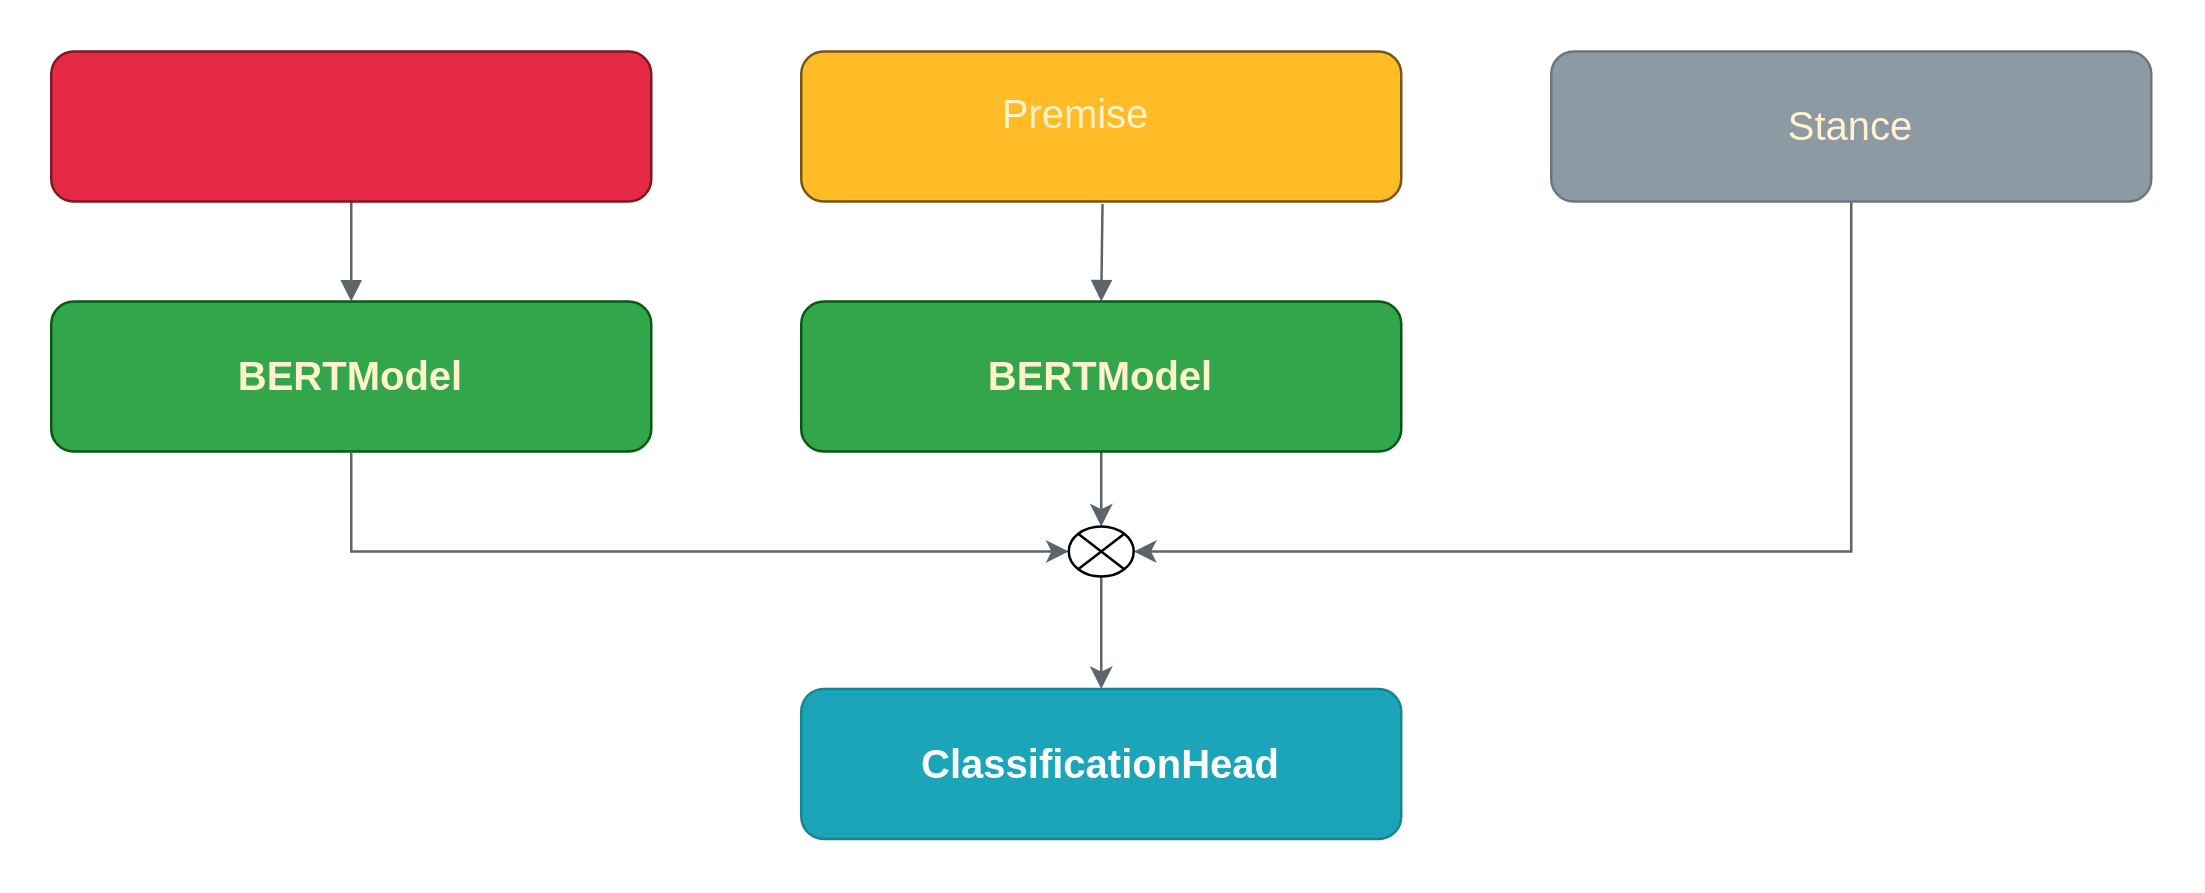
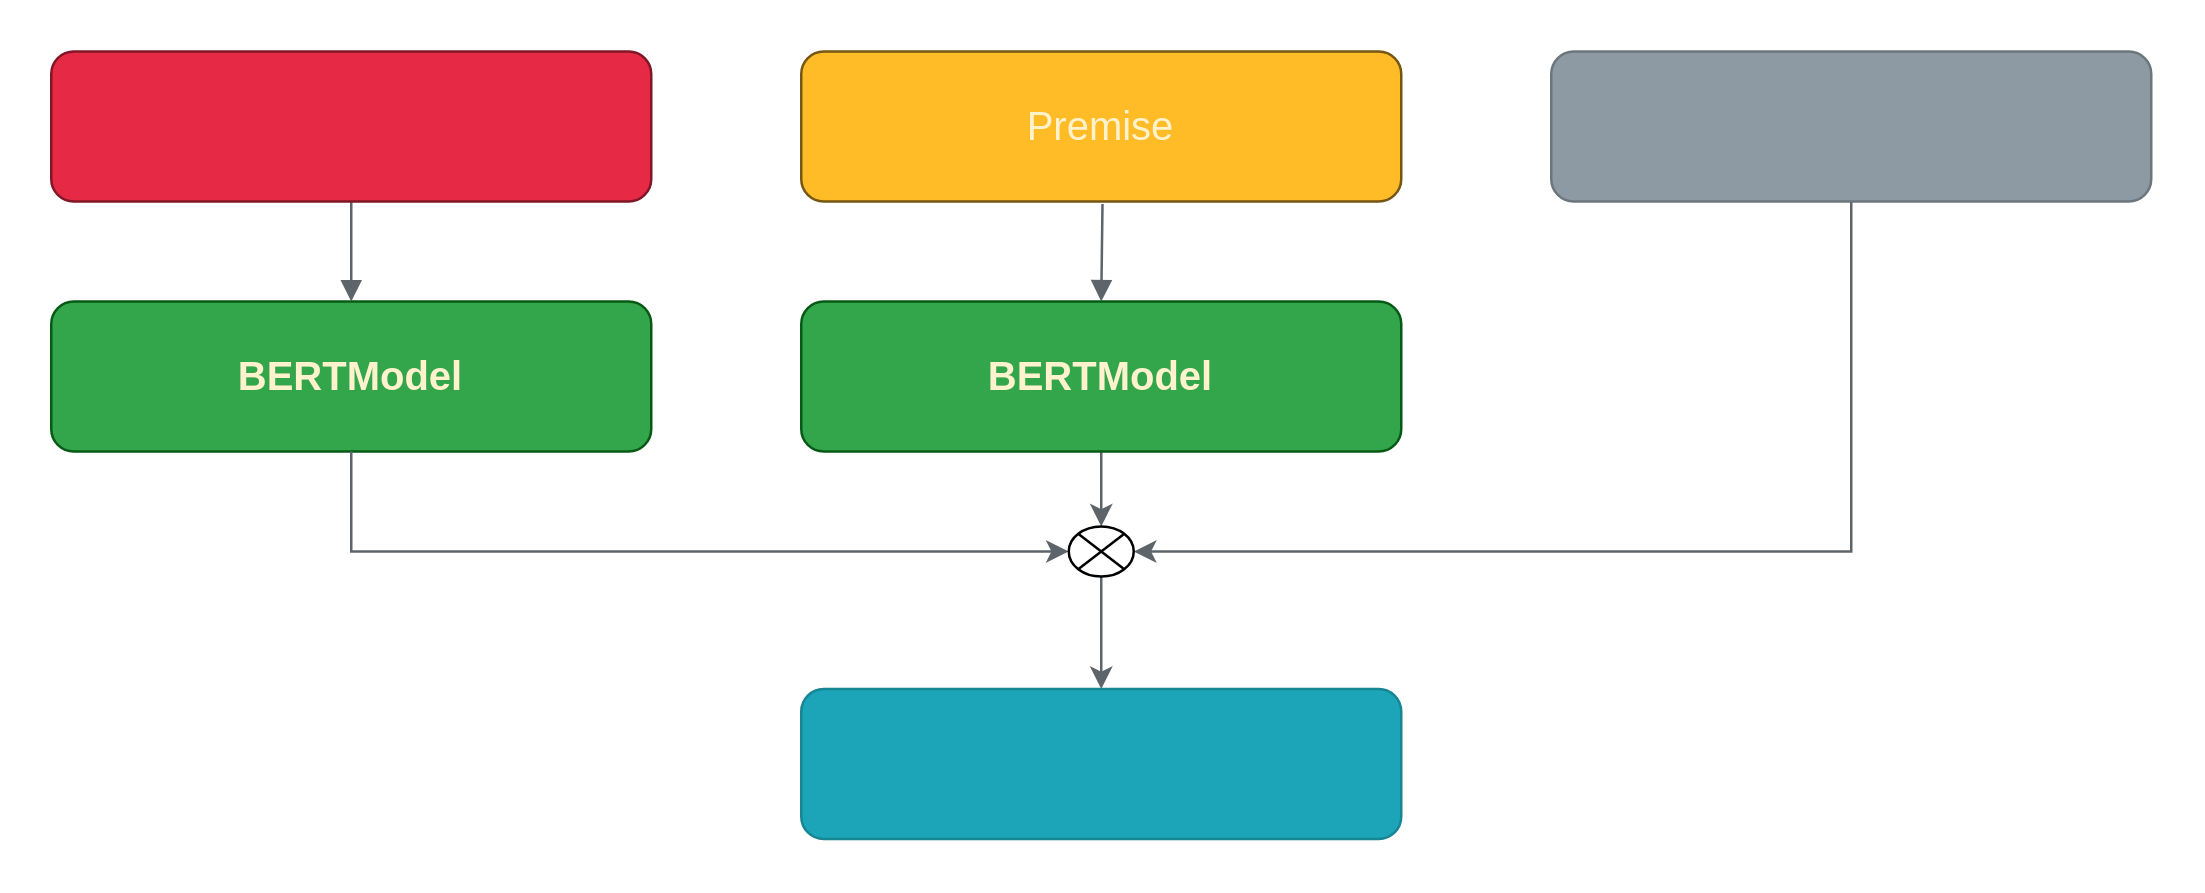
node "Premise": moved (1076, 114) -> (1101, 126)
node "Stance": removed
node "ClassificationHead": removed
